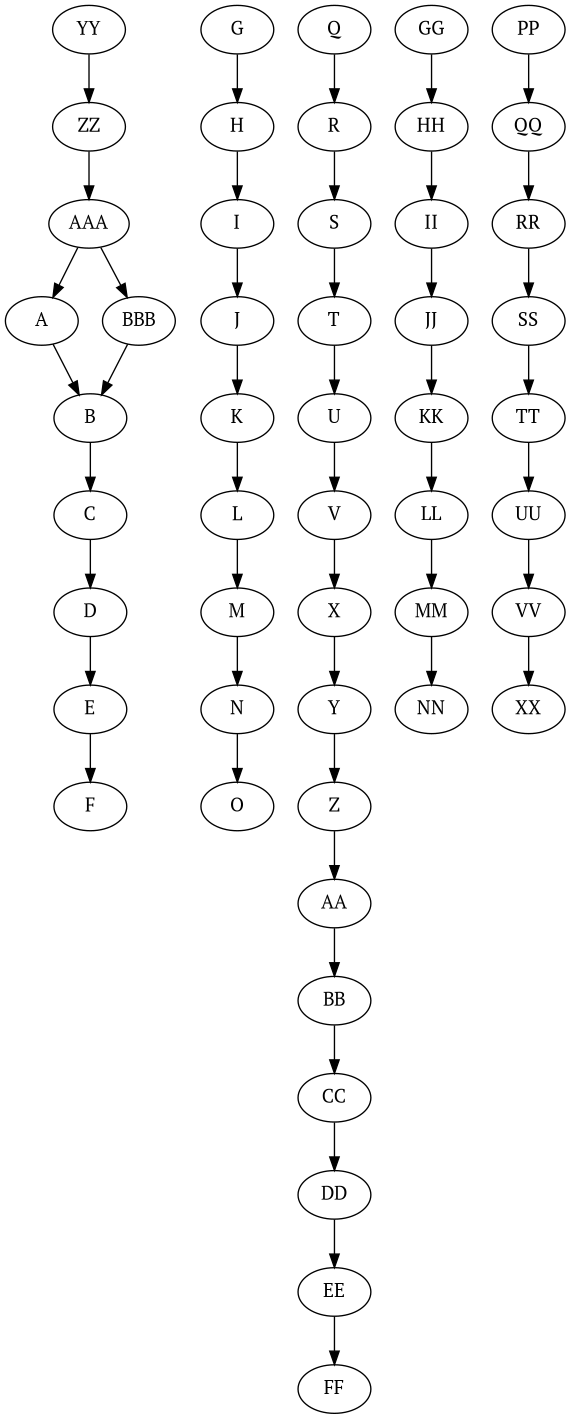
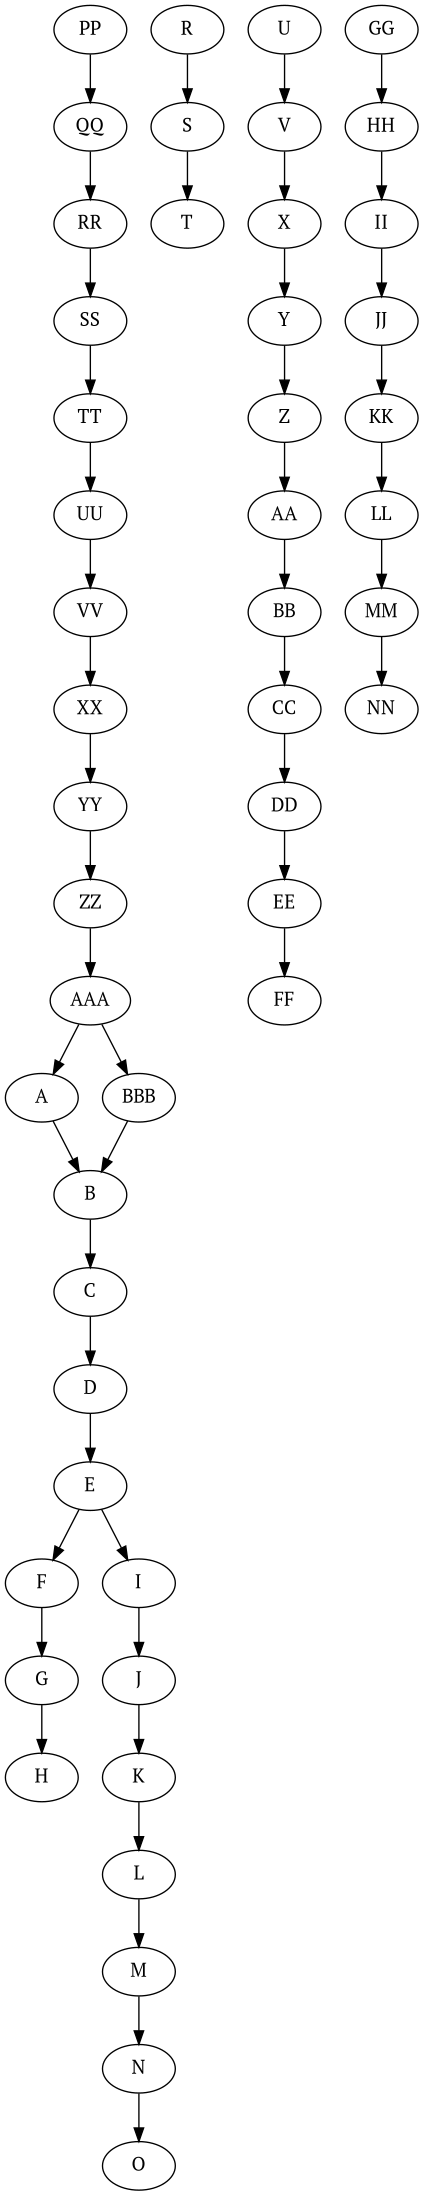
node "Q": removed
edge "H" -> "I": now "E" -> "I"
edge "T" -> "U": removed
edge "XX" -> "YY": added
edge "F" -> "G": added
